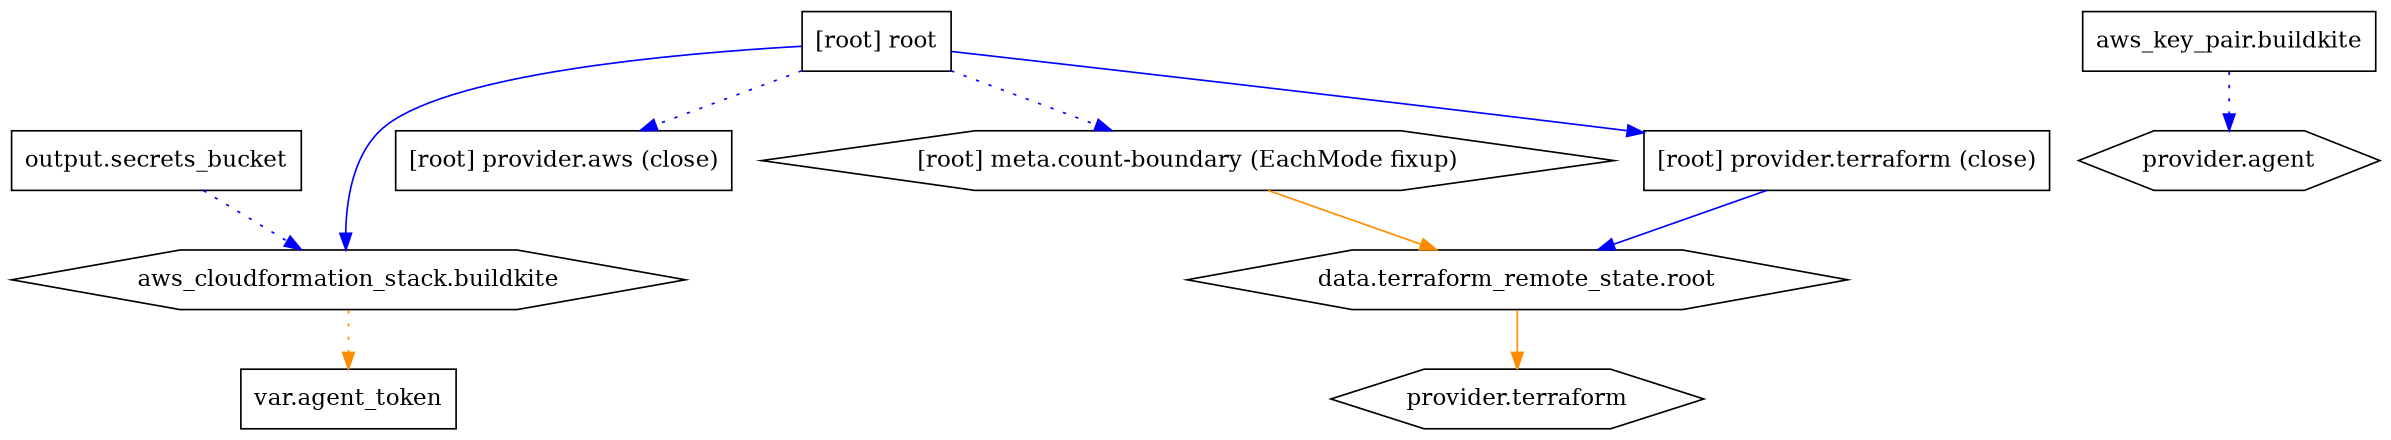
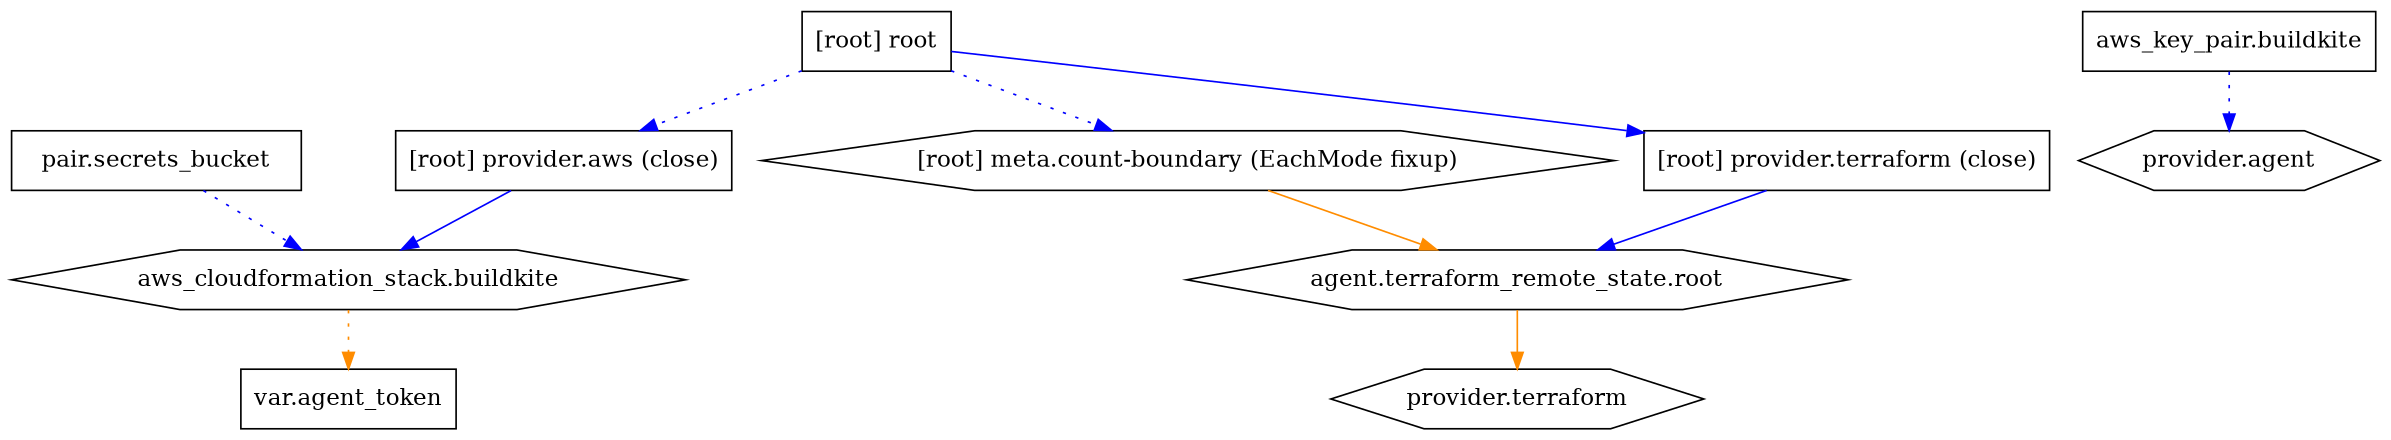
edge "[root] root" -> "aws_cloudformation_stack.buildkite": now "[root] provider.aws (close)" -> "aws_cloudformation_stack.buildkite"
node "output.secrets_bucket": label "output.secrets_bucket" -> "pair.secrets_bucket"
node "data.terraform_remote_state.root": label "data.terraform_remote_state.root" -> "agent.terraform_remote_state.root"
